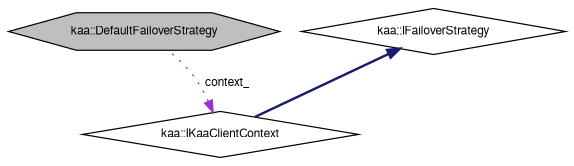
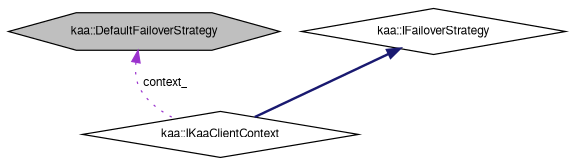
edge "kaa::DefaultFailoverStrategy" -> "kaa::IKaaClientContext": reversed
